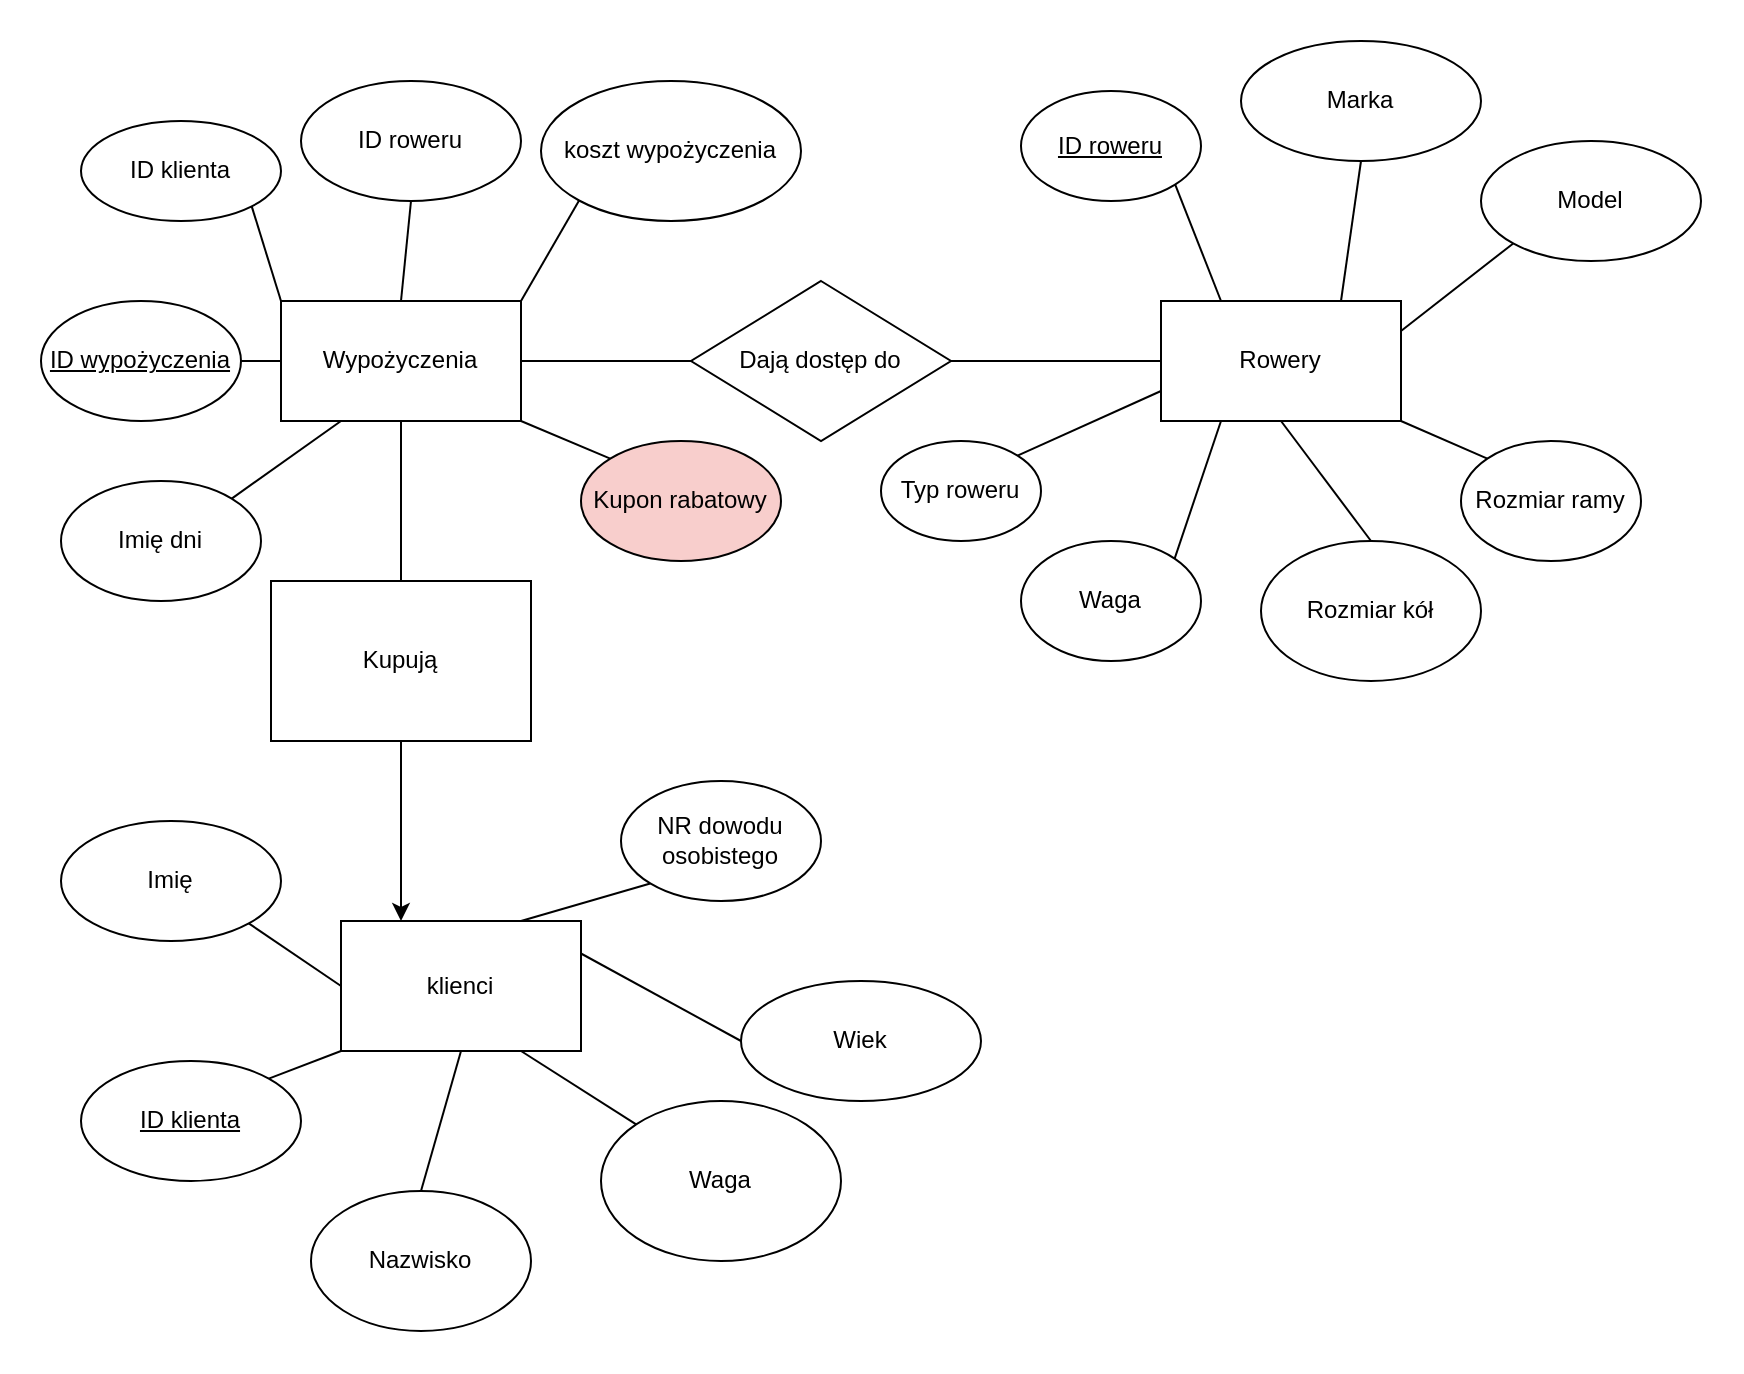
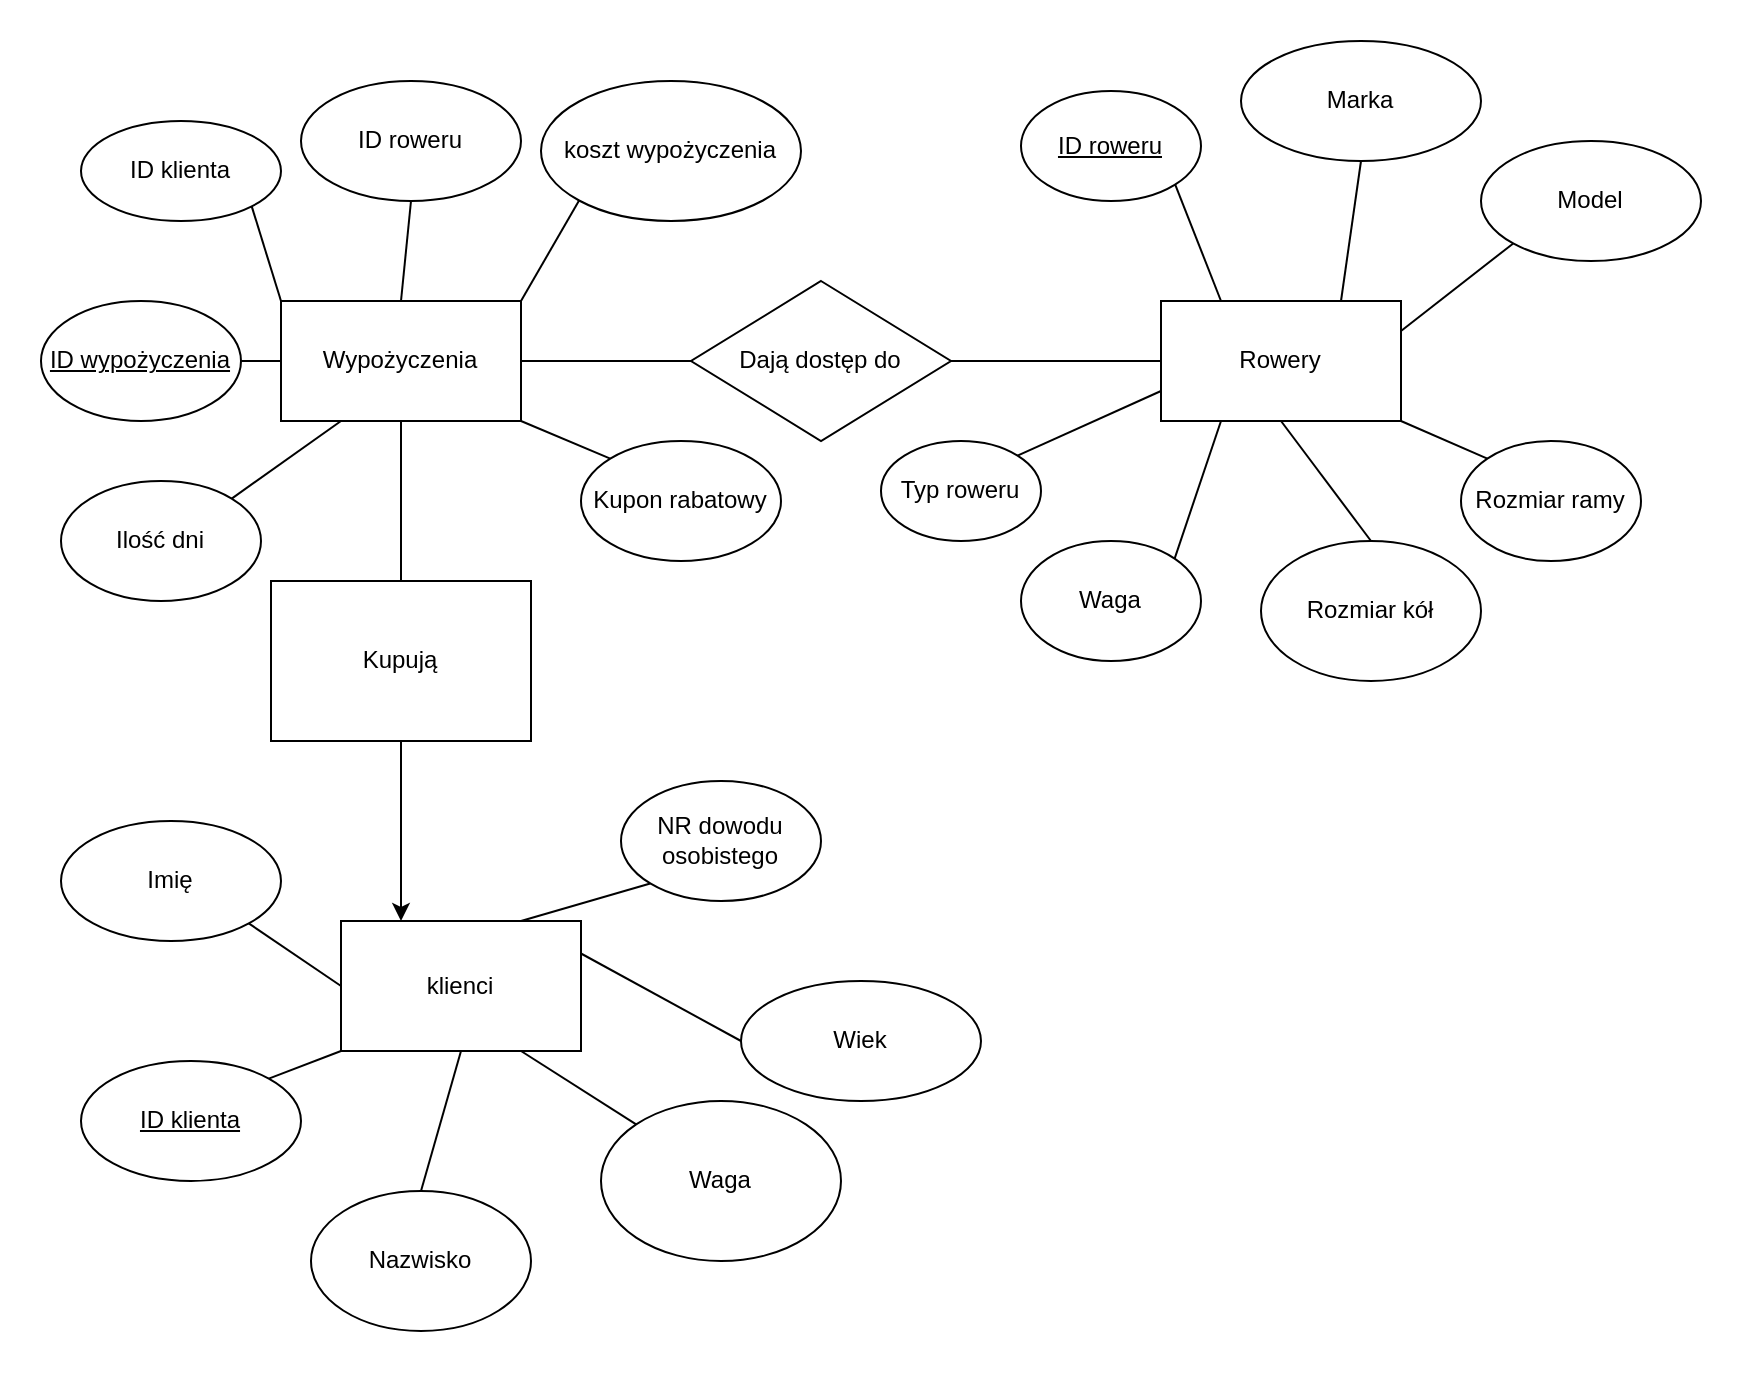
node "Kupon rabatowy": fillcolor #f8cecc -> #ffffff
node "Imię dni": label "Imię dni" -> "Ilość dni"
